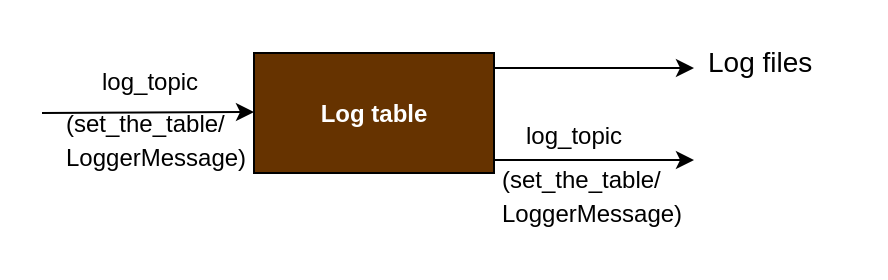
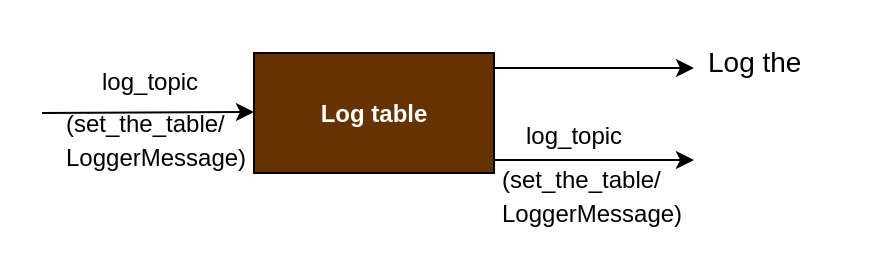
node "Log files": label "Log files" -> "Log the"
